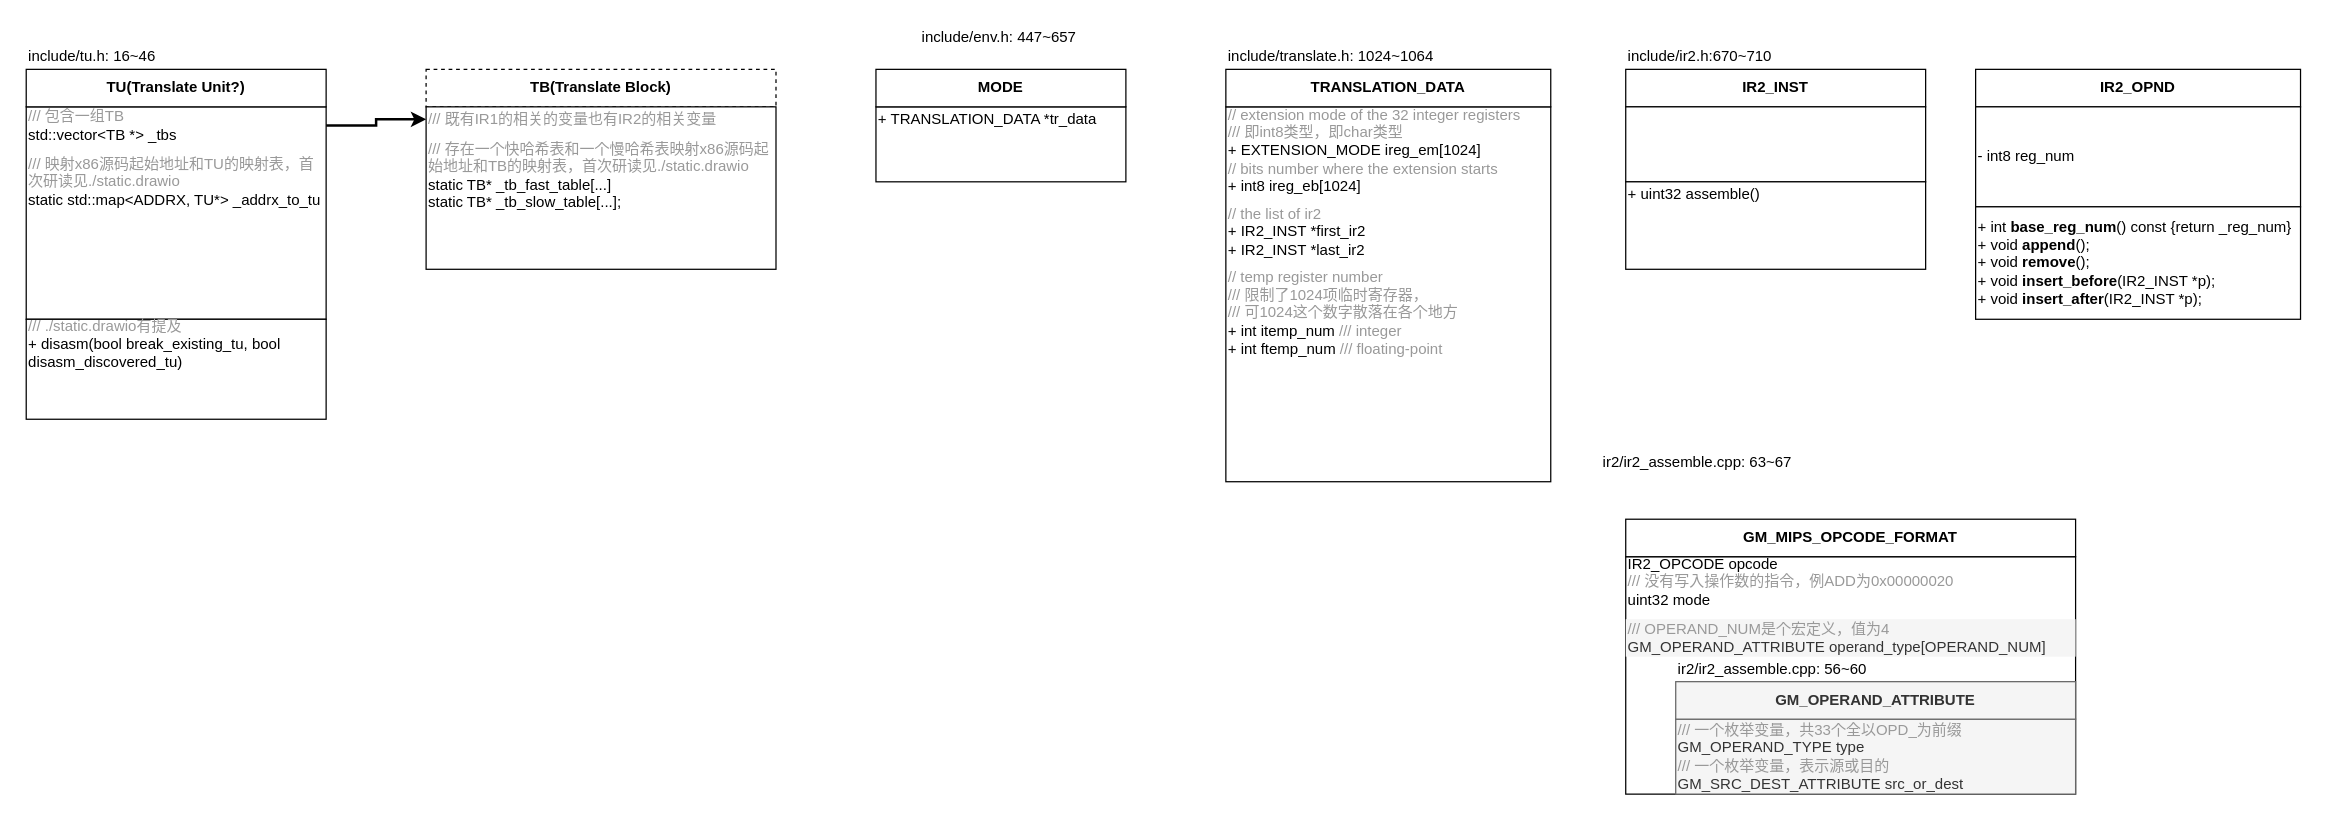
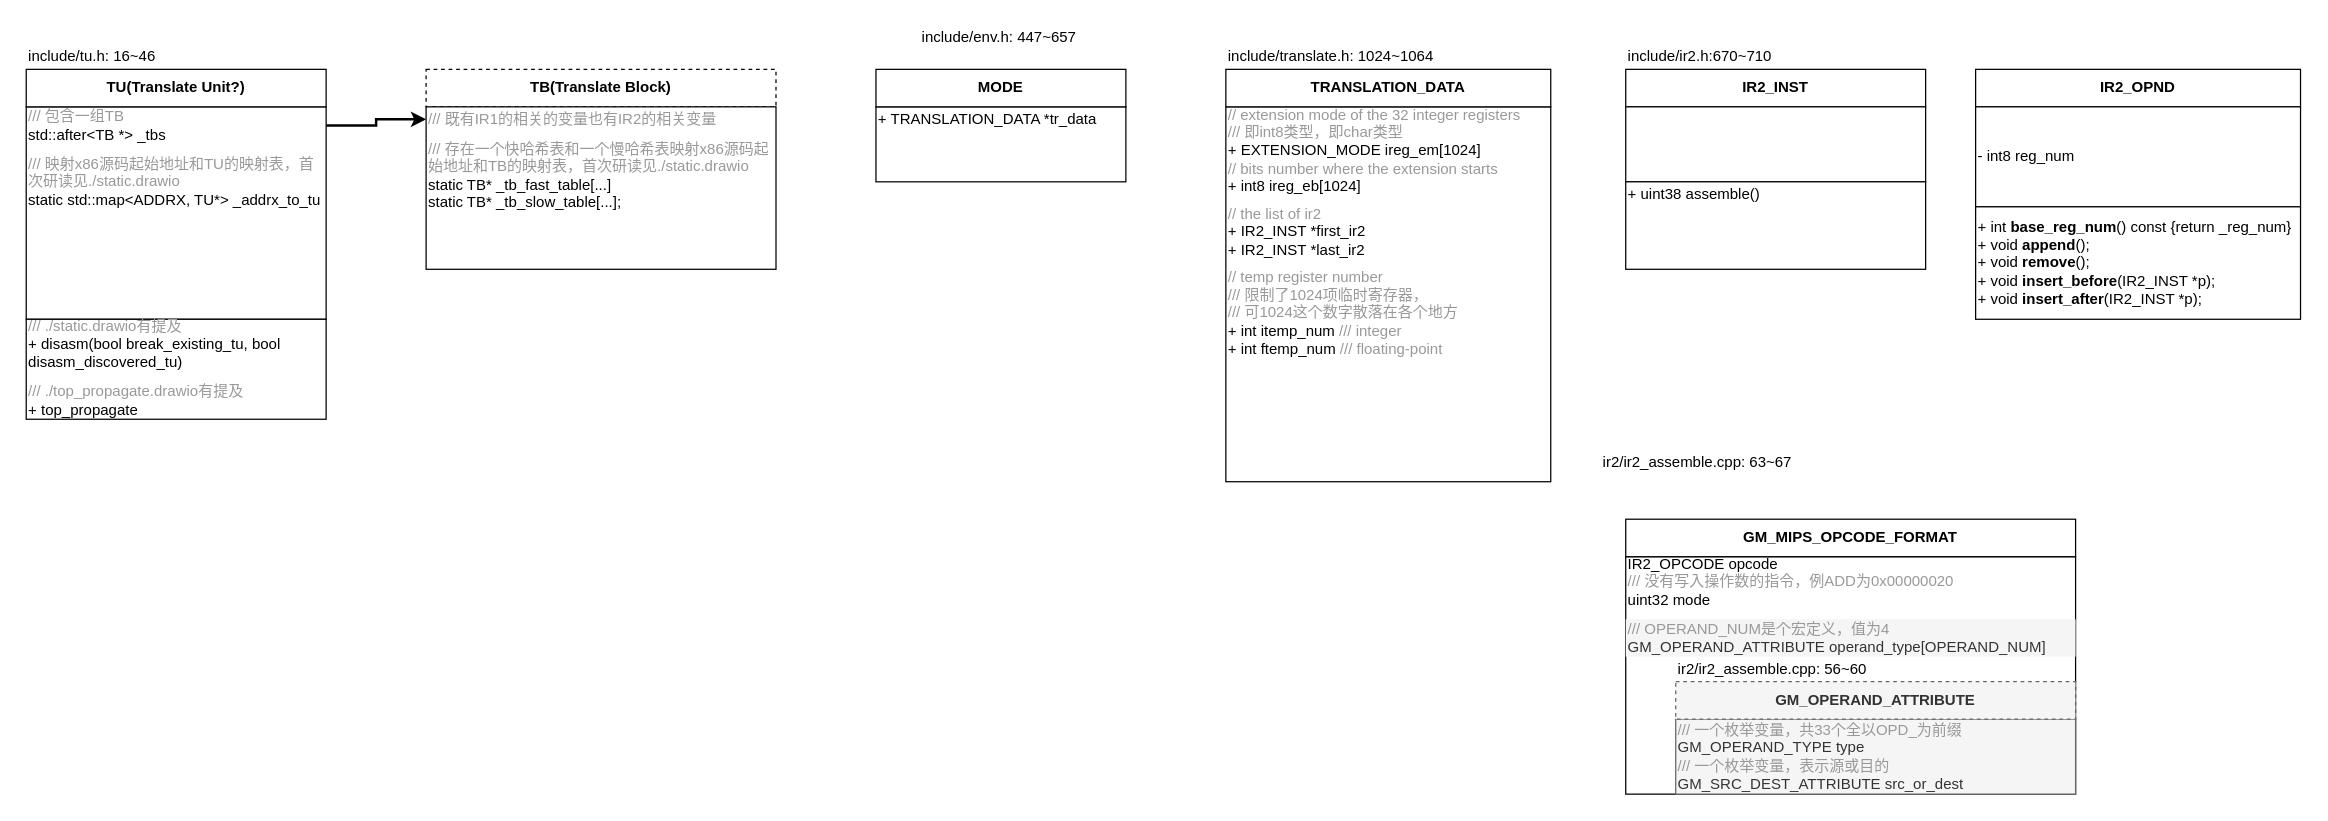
node "/// 包含一组TB std::vector<TB *> _tbs": label "/// 包含一组TB std::vector<TB *> _tbs" -> "/// 包含一组TB std::after<TB *> _tbs"
node "+ uint32 assemble()": label "+ uint32 assemble()" -> "+ uint38 assemble()"
node "/// ./top_propagate.drawio有提及 + top_propagate": added
node "GM_OPERAND_ATTRIBUTE": style solid -> dashed
